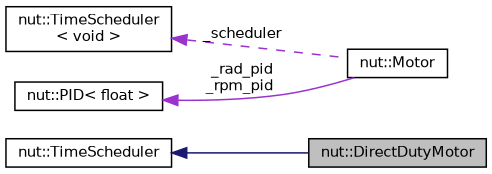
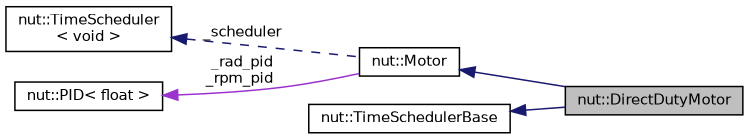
edge "nut::Motor" -> "nut::TimeScheduler < void >": color darkorchid3 -> midnightblue
edge "nut::DirectDutyMotor" -> "nut::Motor": added
node "nut::TimeScheduler": label "nut::TimeScheduler" -> "nut::TimeSchedulerBase"
